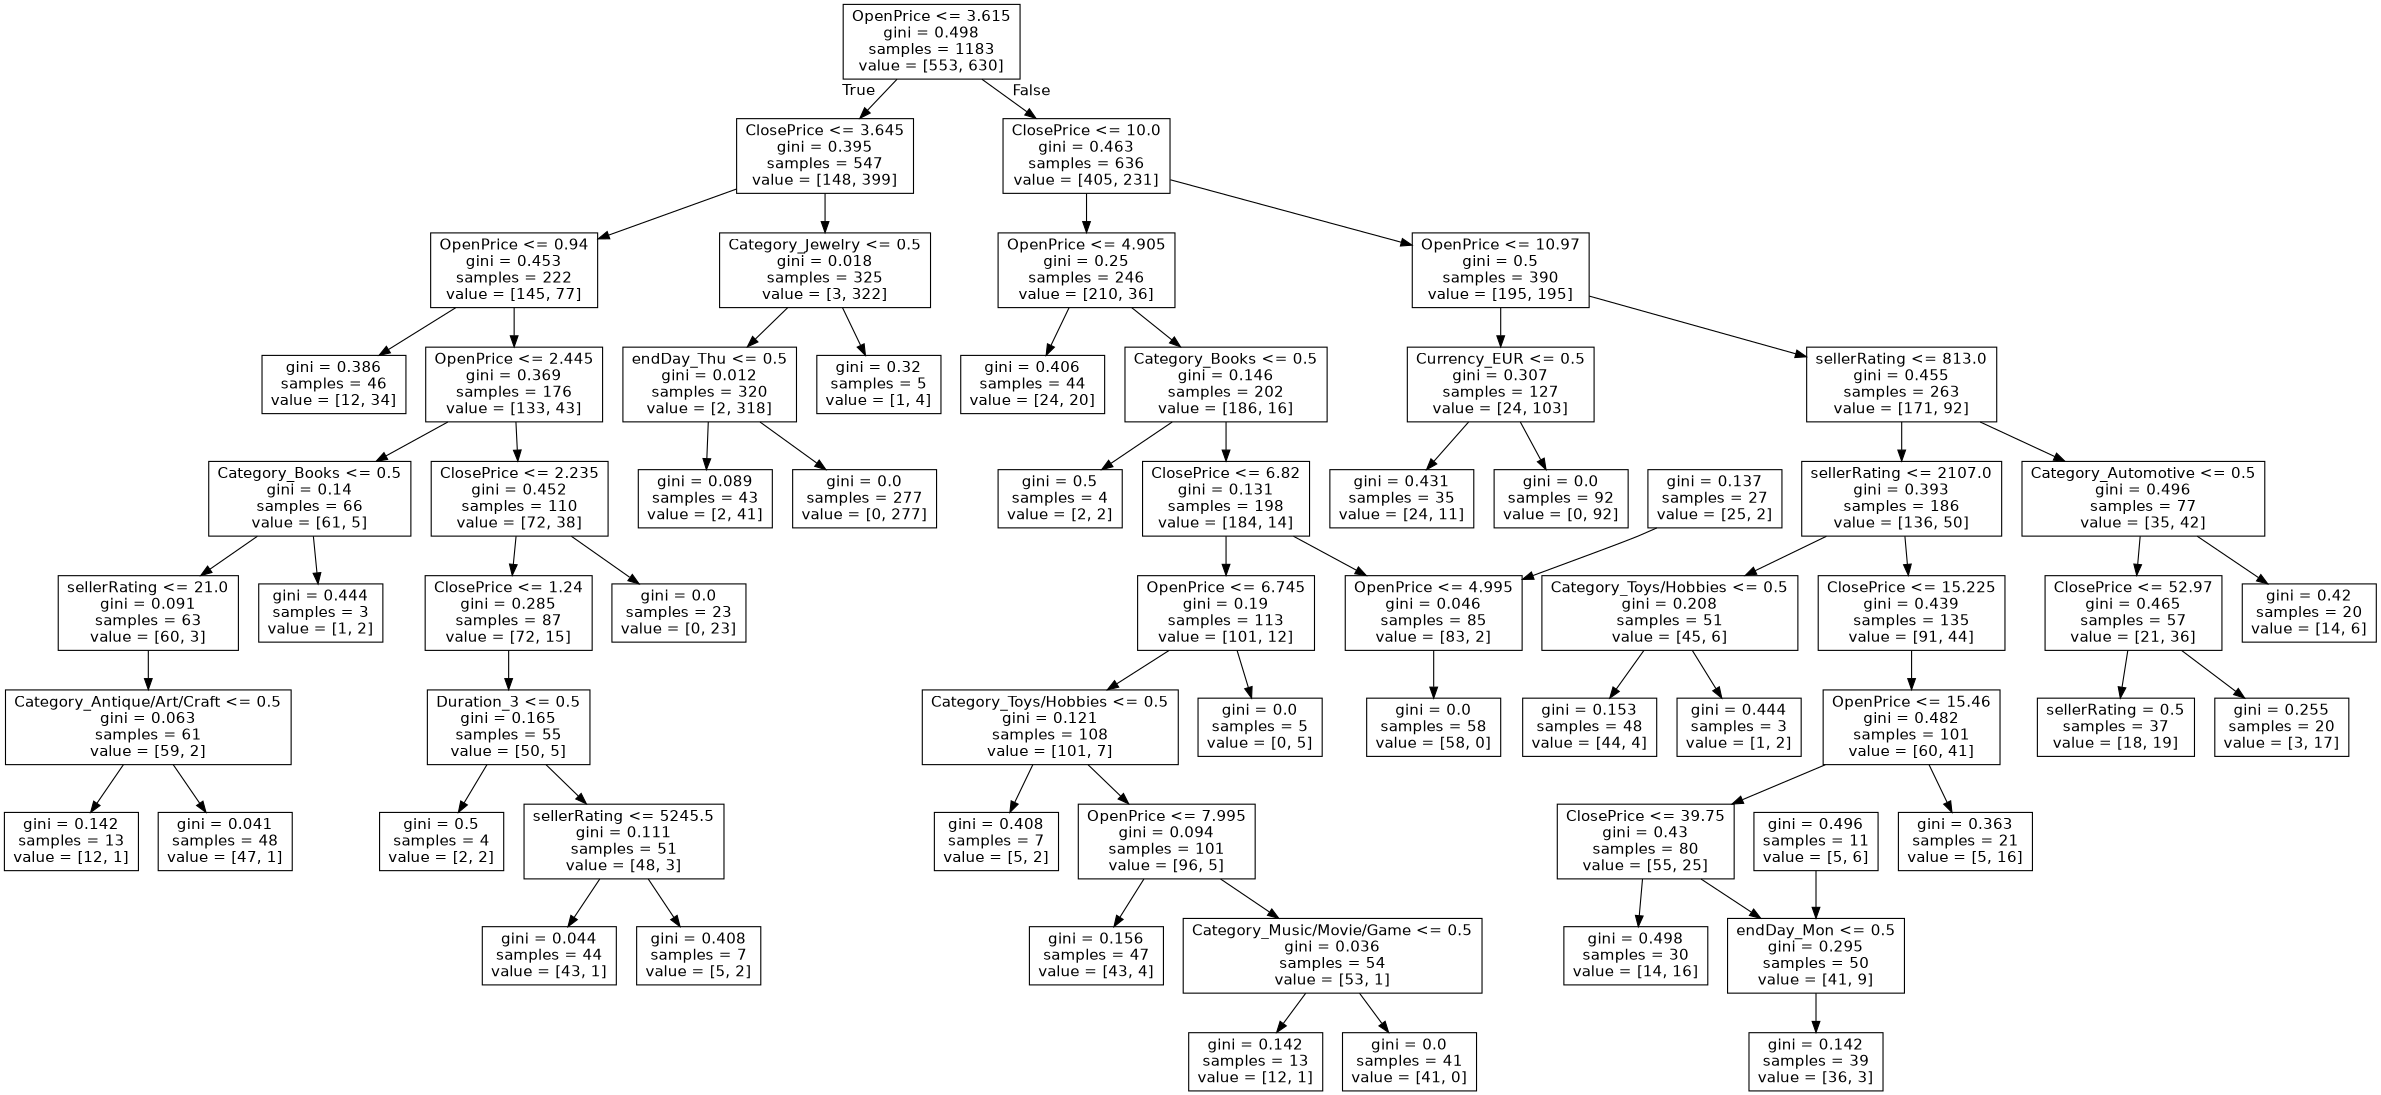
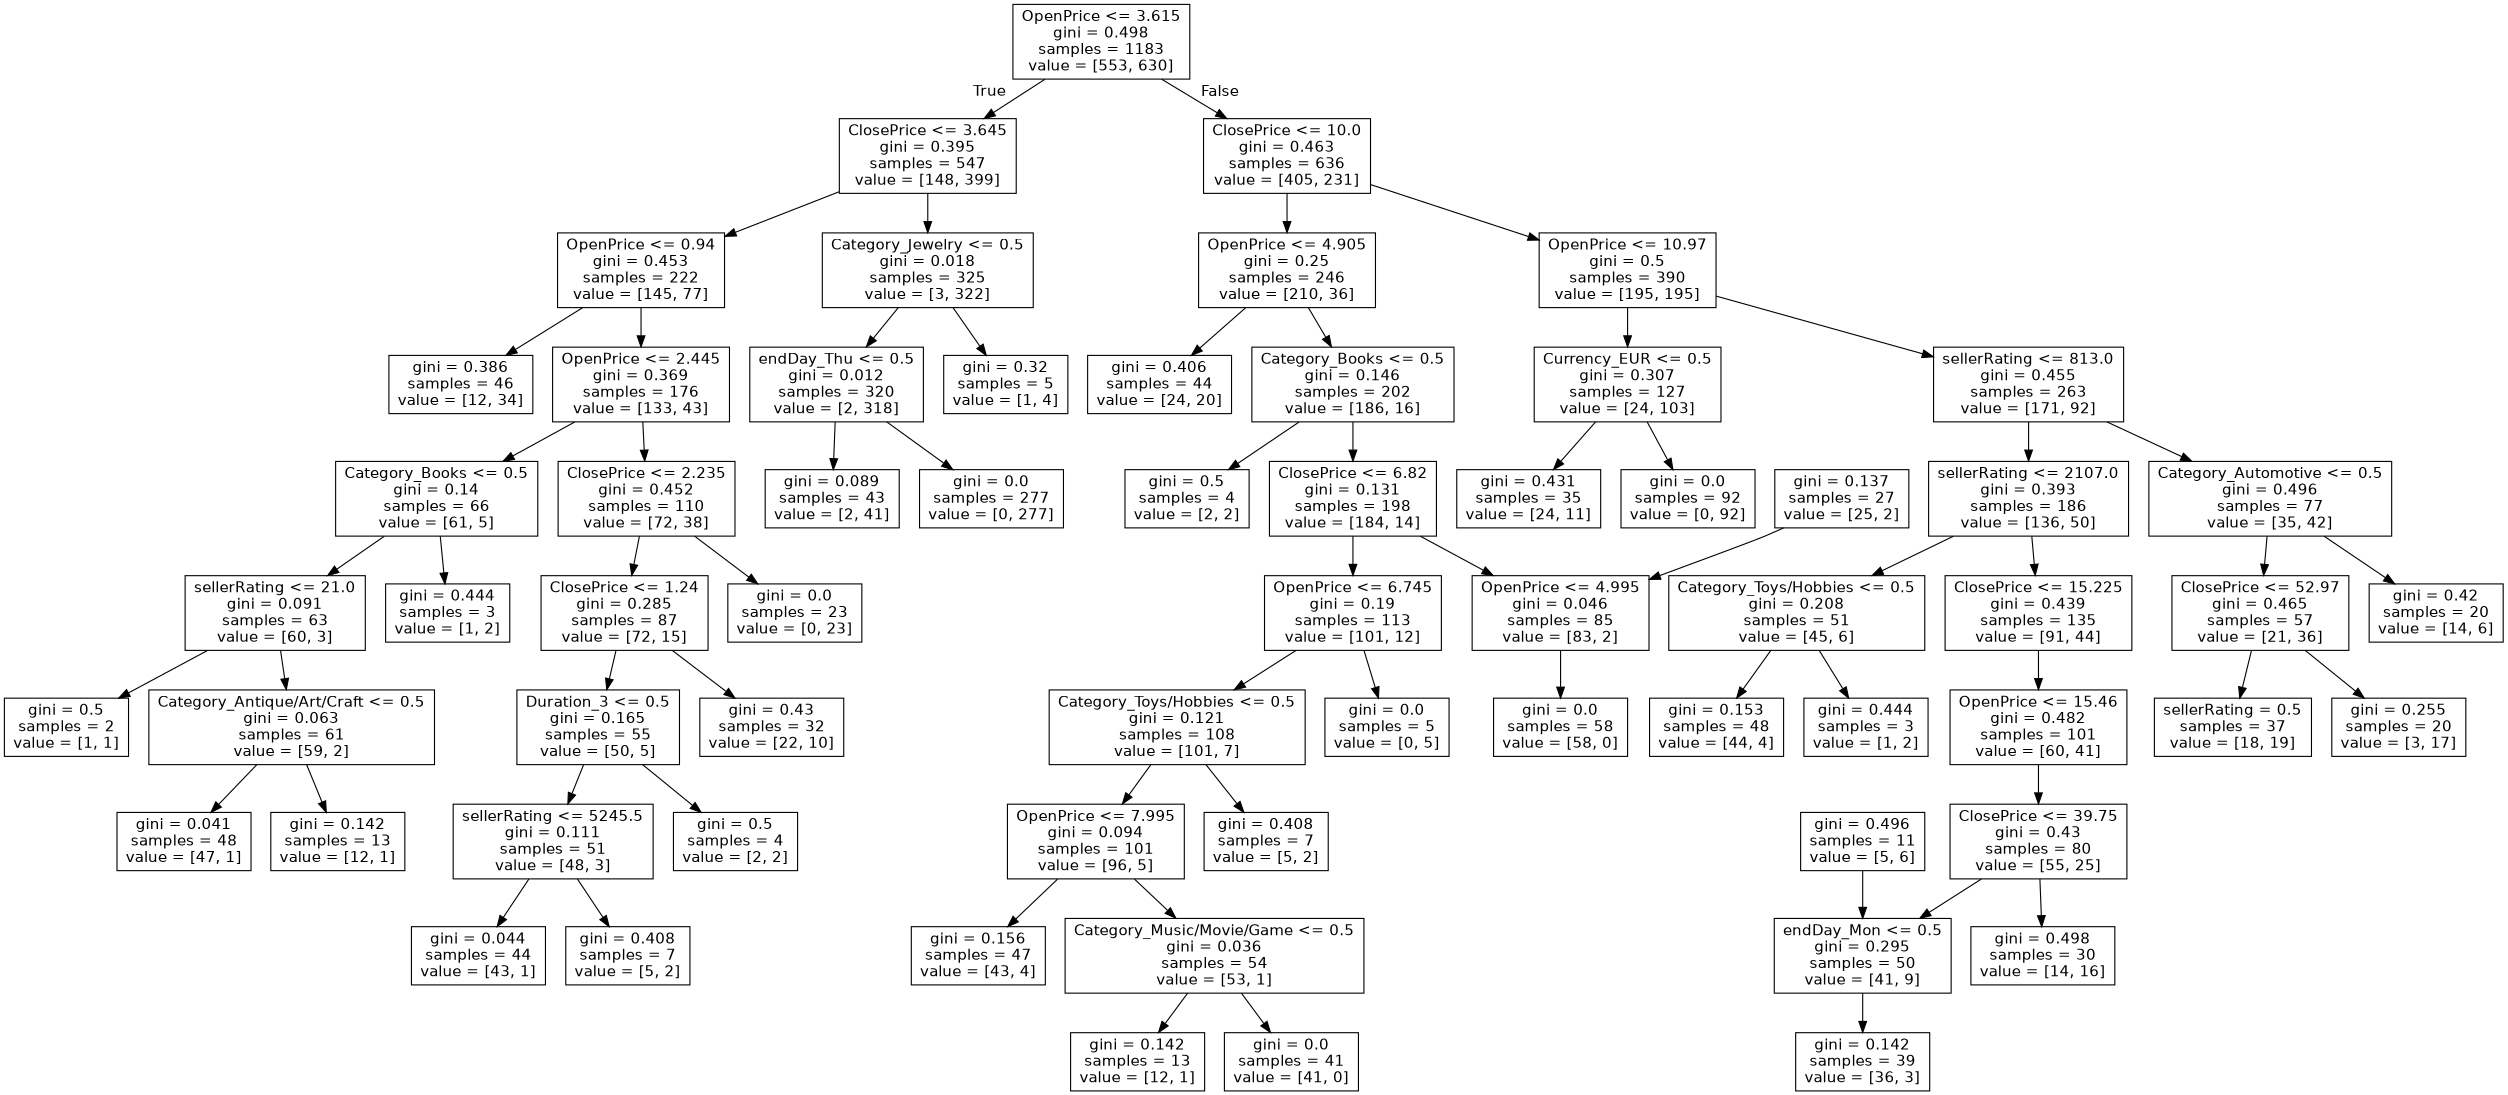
node "gini = 0.5 samples = 2 value = [1, 1]": added
node "gini = 0.43 samples = 32 value = [22, 10]": added
node "gini = 0.363 samples = 21 value = [5, 16]": removed
